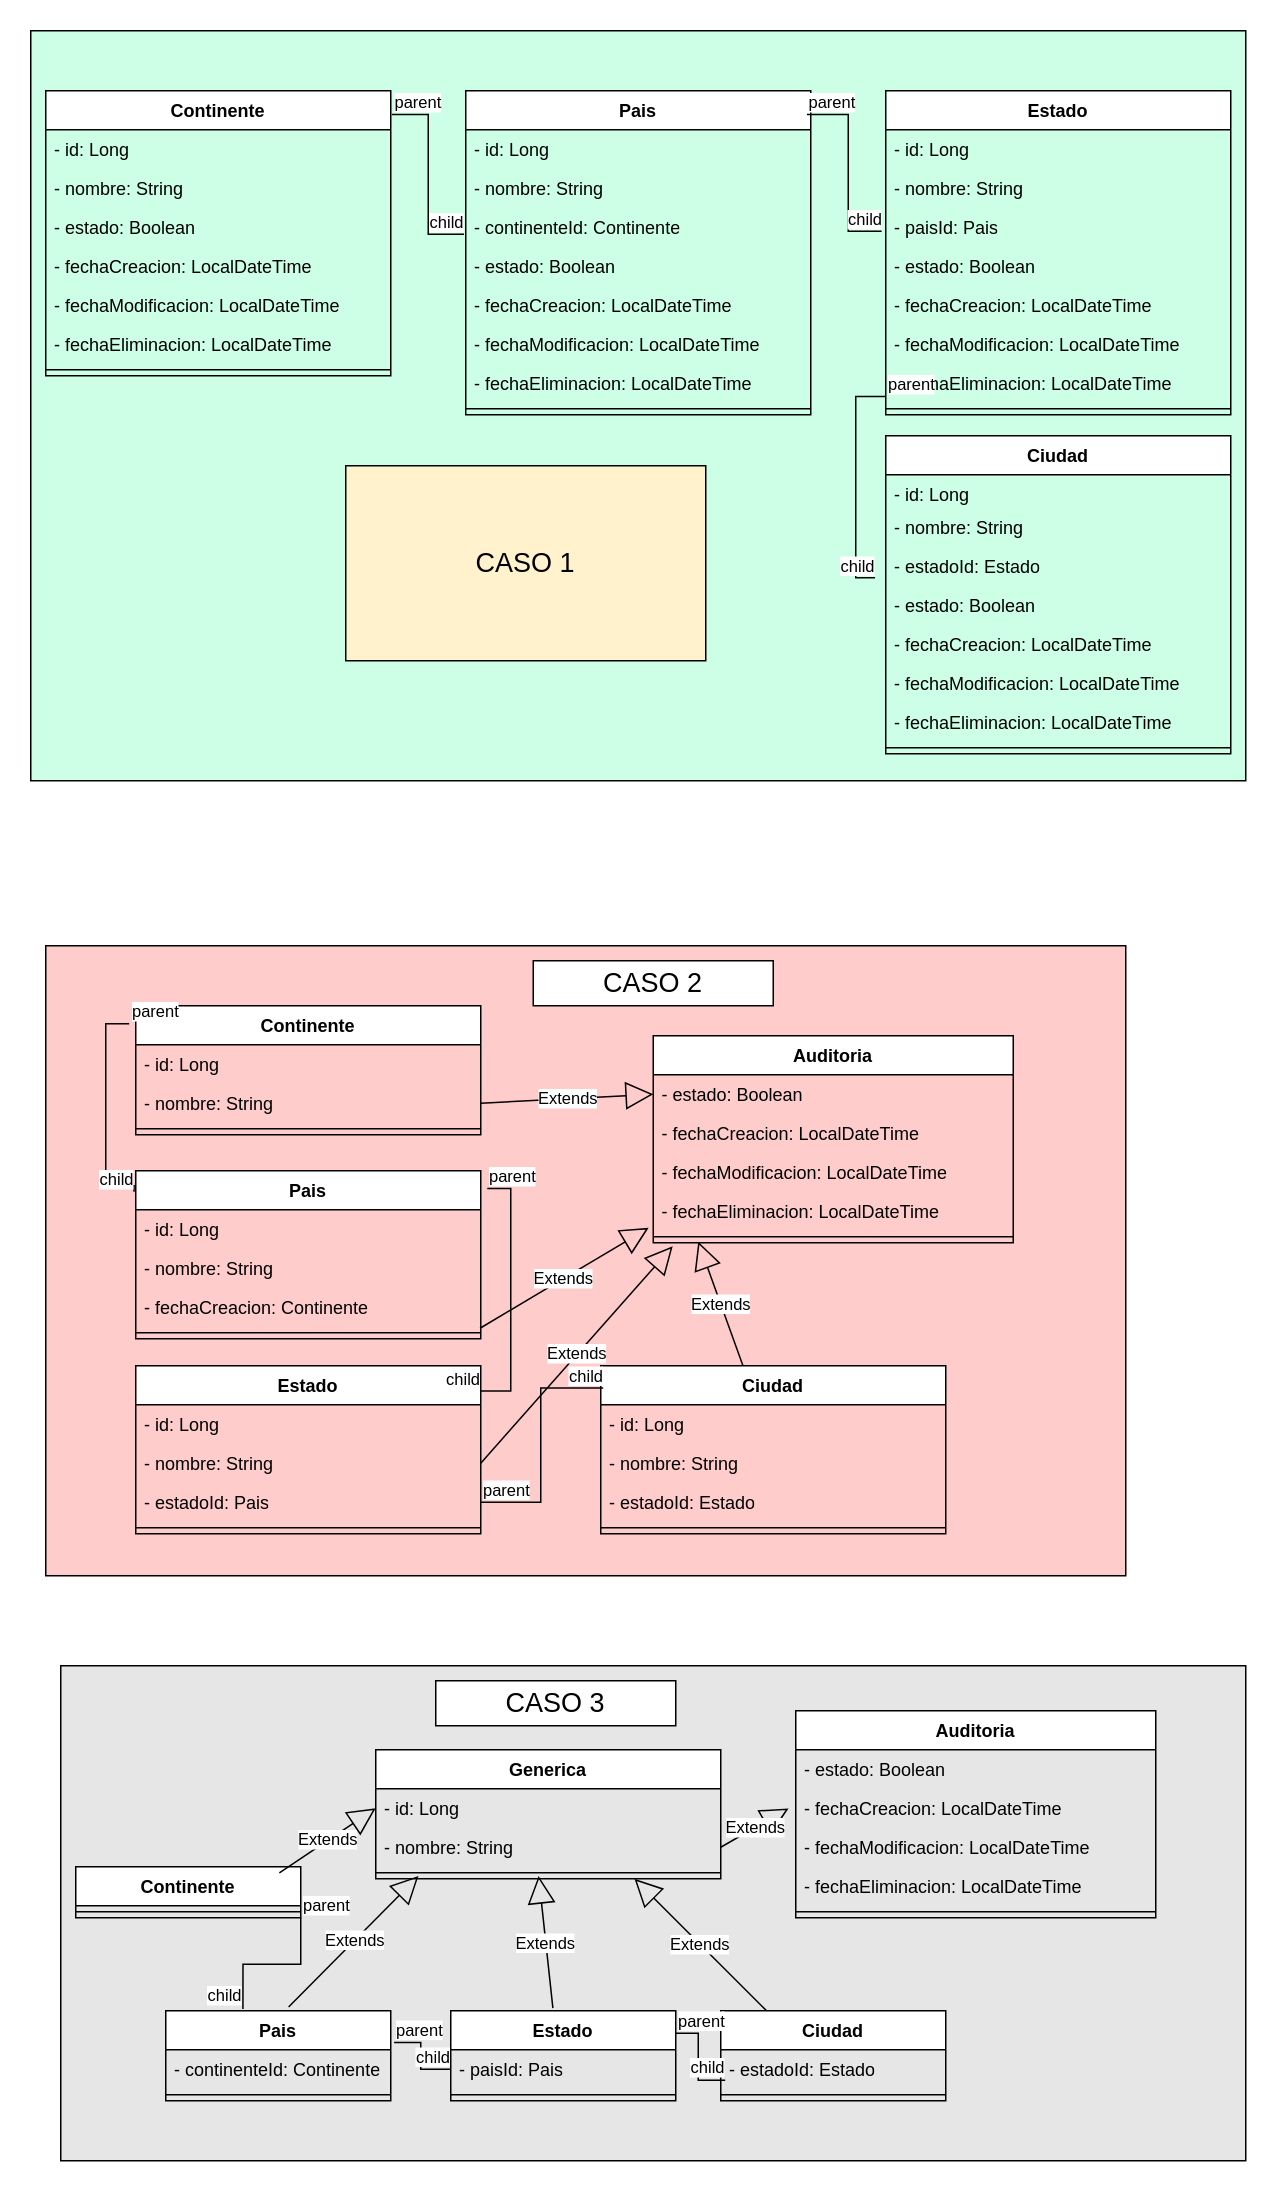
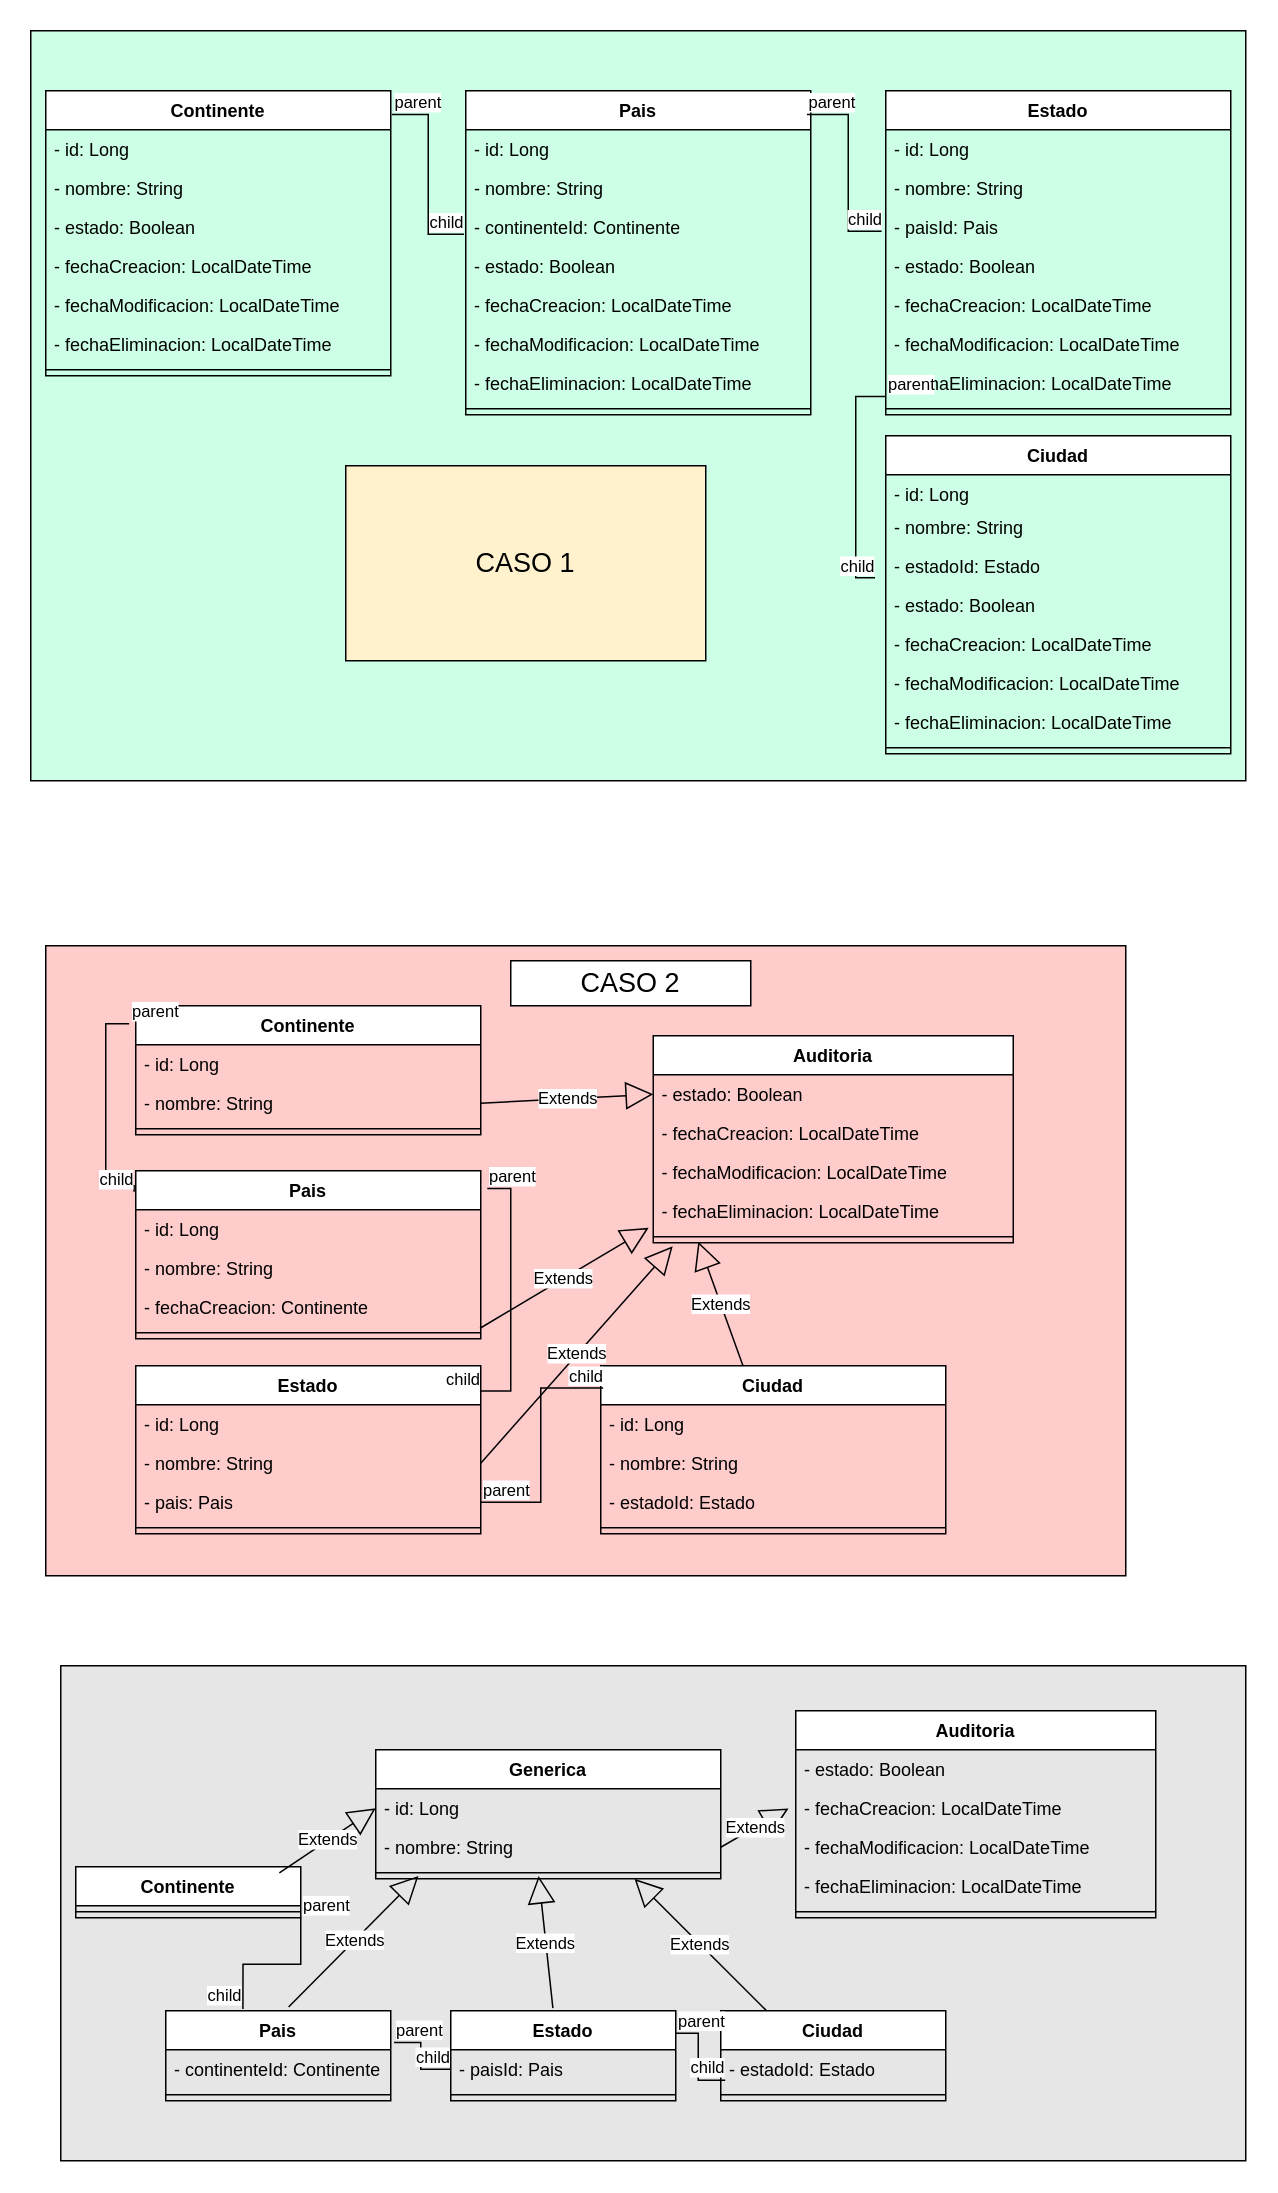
node "CASO 2": moved (653, 983) -> (631, 983)
node "- estadoId: Pais": label "- estadoId: Pais" -> "- pais: Pais"
node "CASO 3": removed
